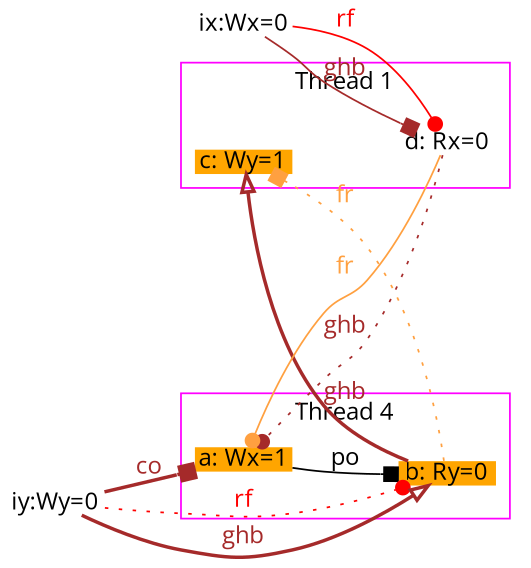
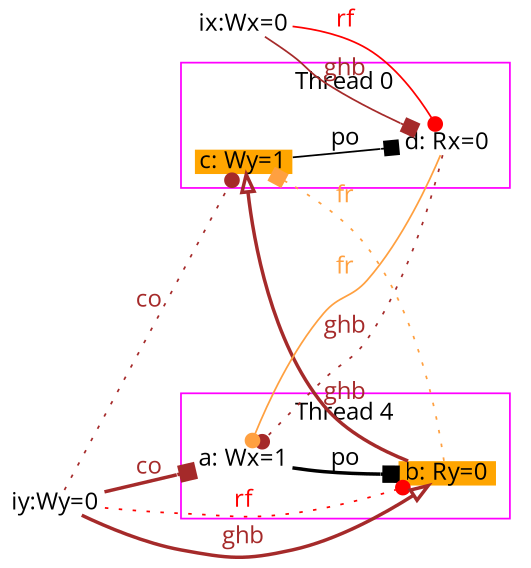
cluster "Thread 1": label "Thread 1" -> "Thread 0"
edge "c: Wy=1" -> "d: Rx=0": added, label "po"
edge "iy:Wy=0" -> "c: Wy=1": added, label "co"
node "a: Wx=1": fillcolor orange -> white
edge "a: Wx=1" -> "b: Ry=0": style solid -> bold
